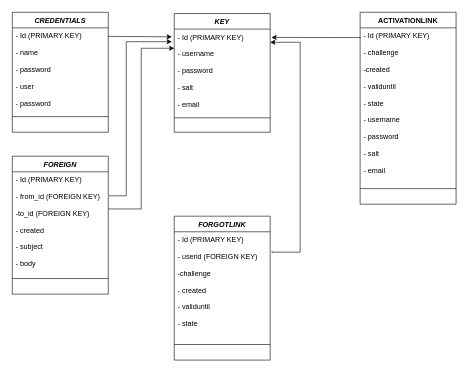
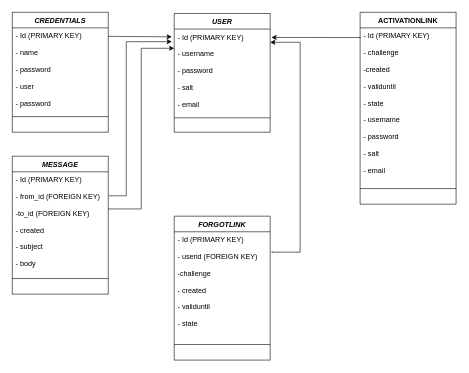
node "KEY": label "KEY" -> "USER"
node "FOREIGN": label "FOREIGN" -> "MESSAGE"
